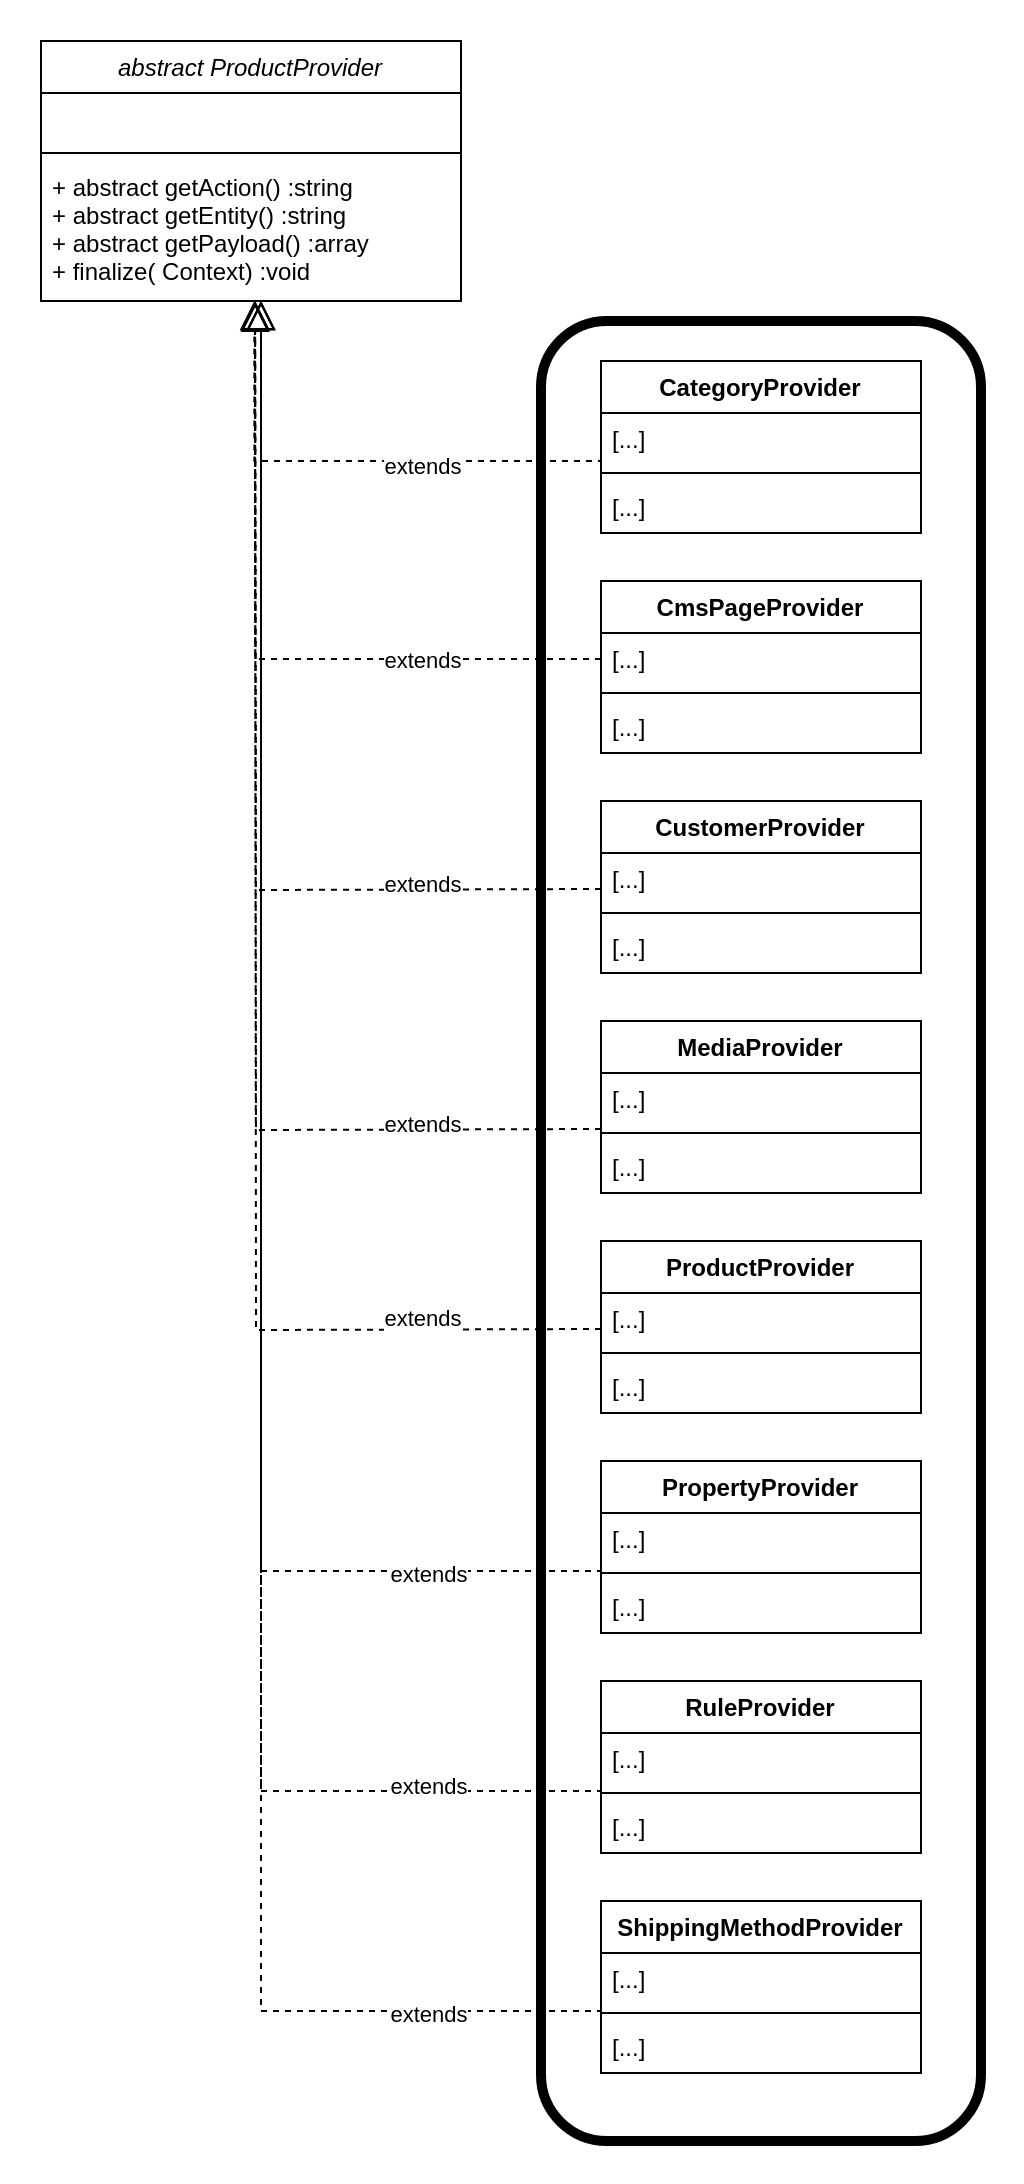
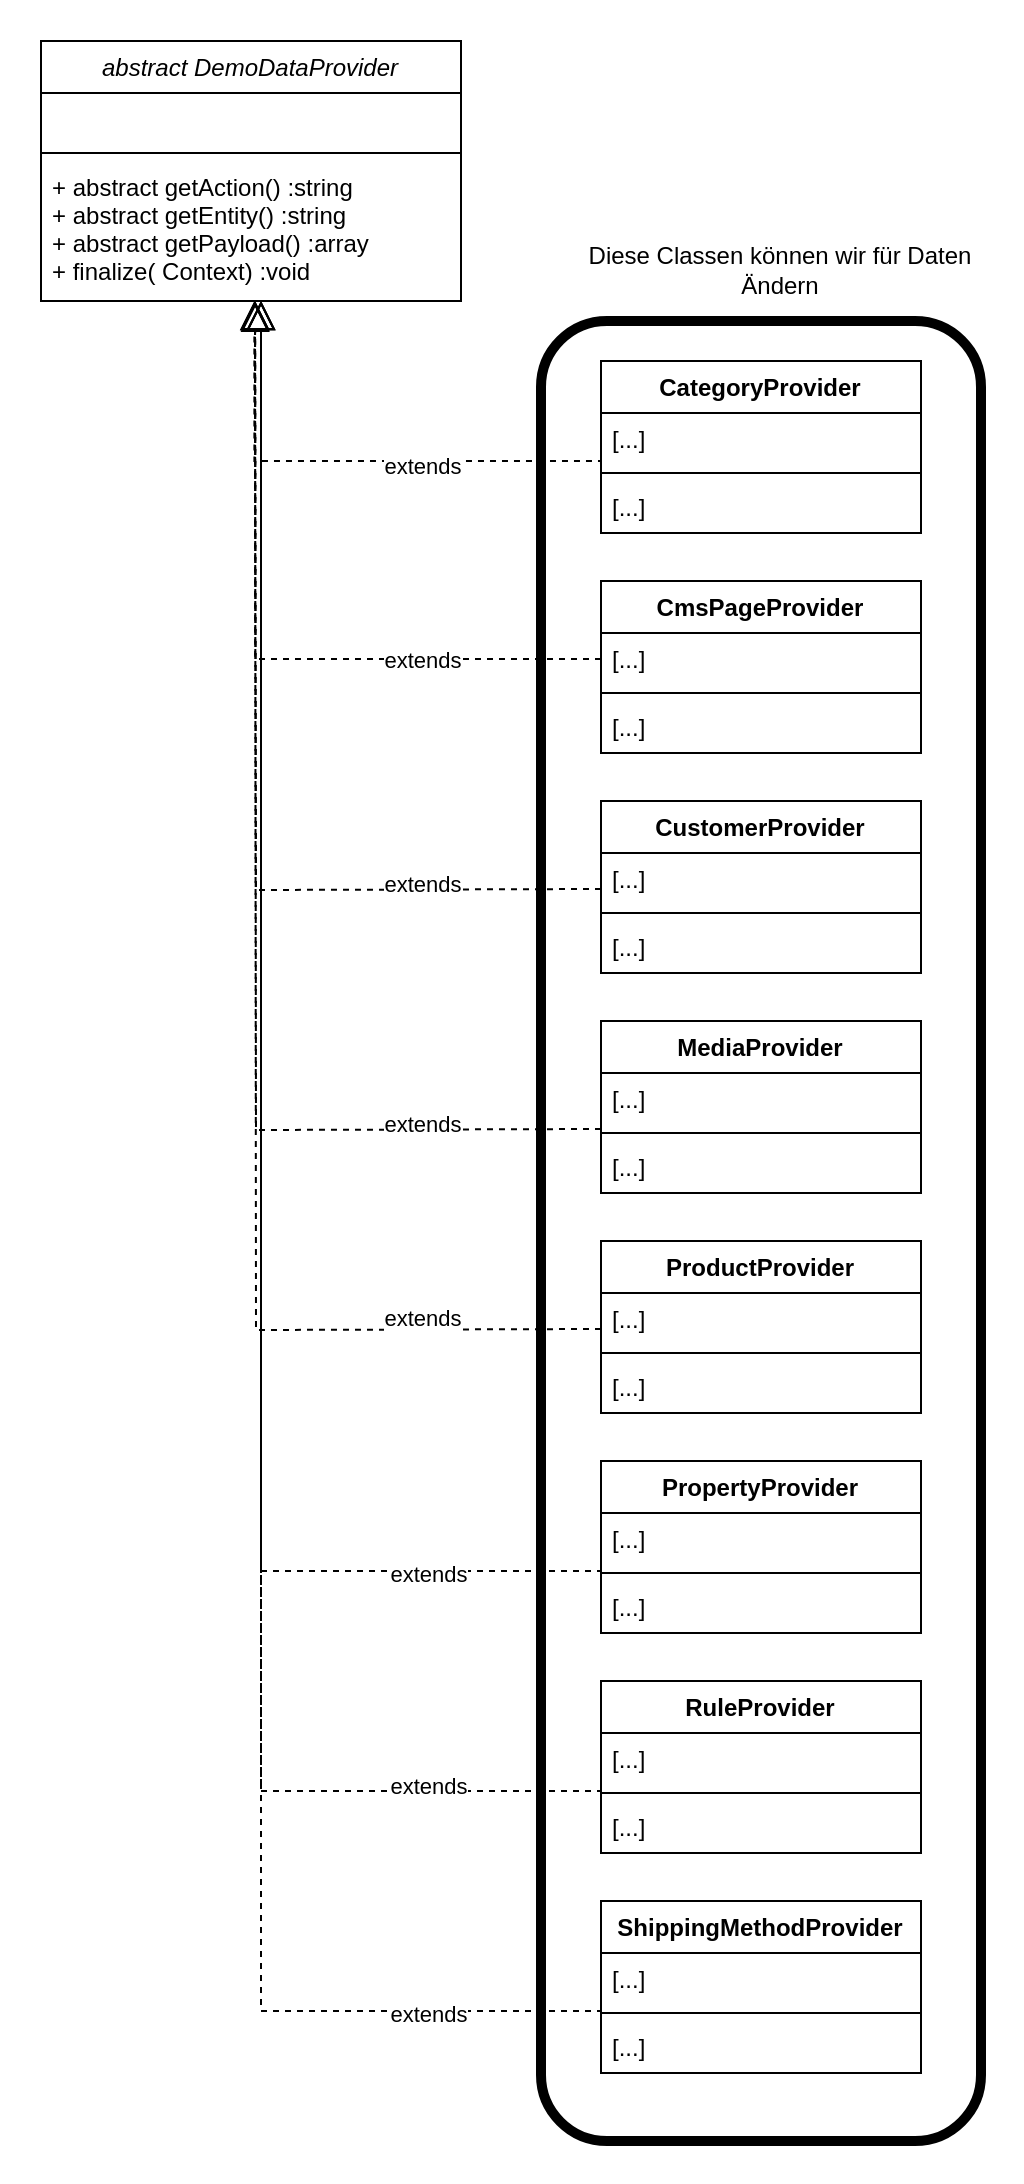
node "abstract ProductProvider": label "abstract ProductProvider" -> "abstract DemoDataProvider"
node "Diese Classen können wir für Daten Ändern": added
